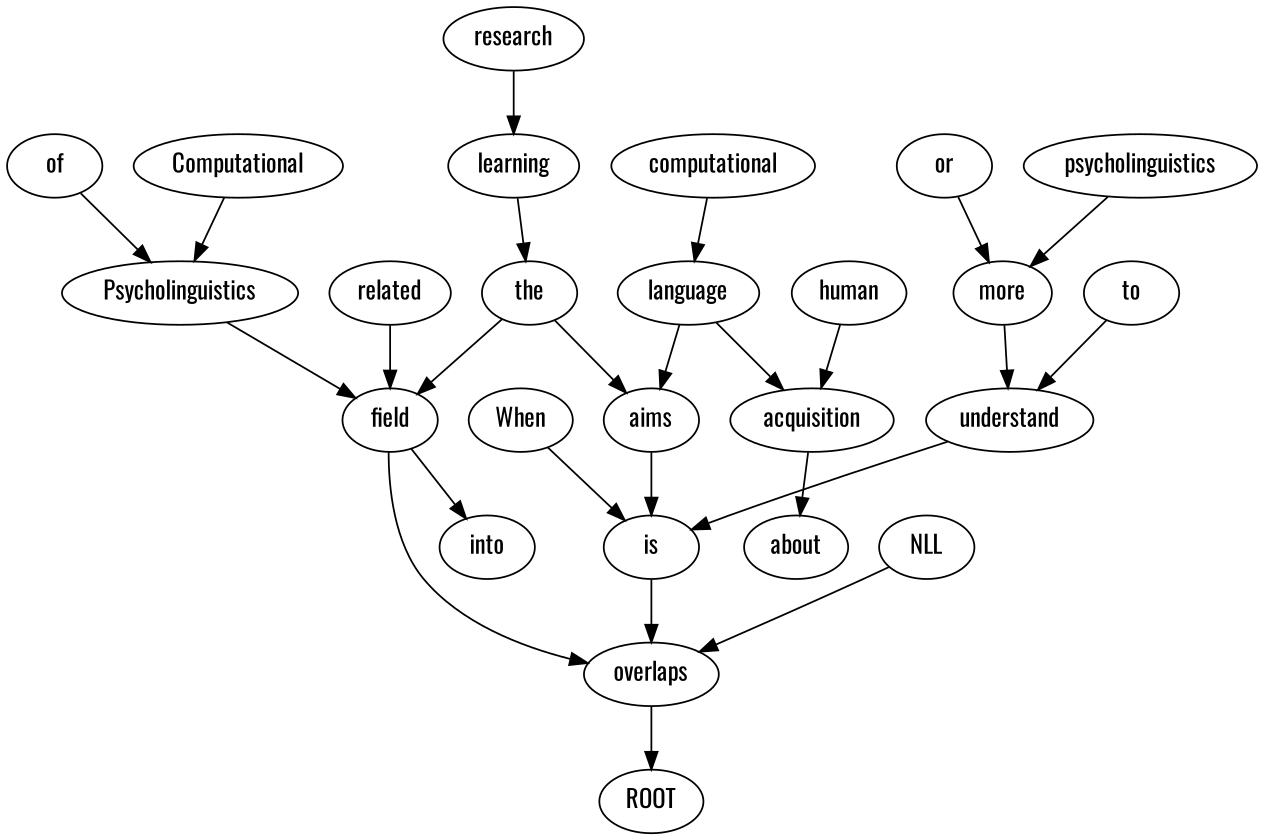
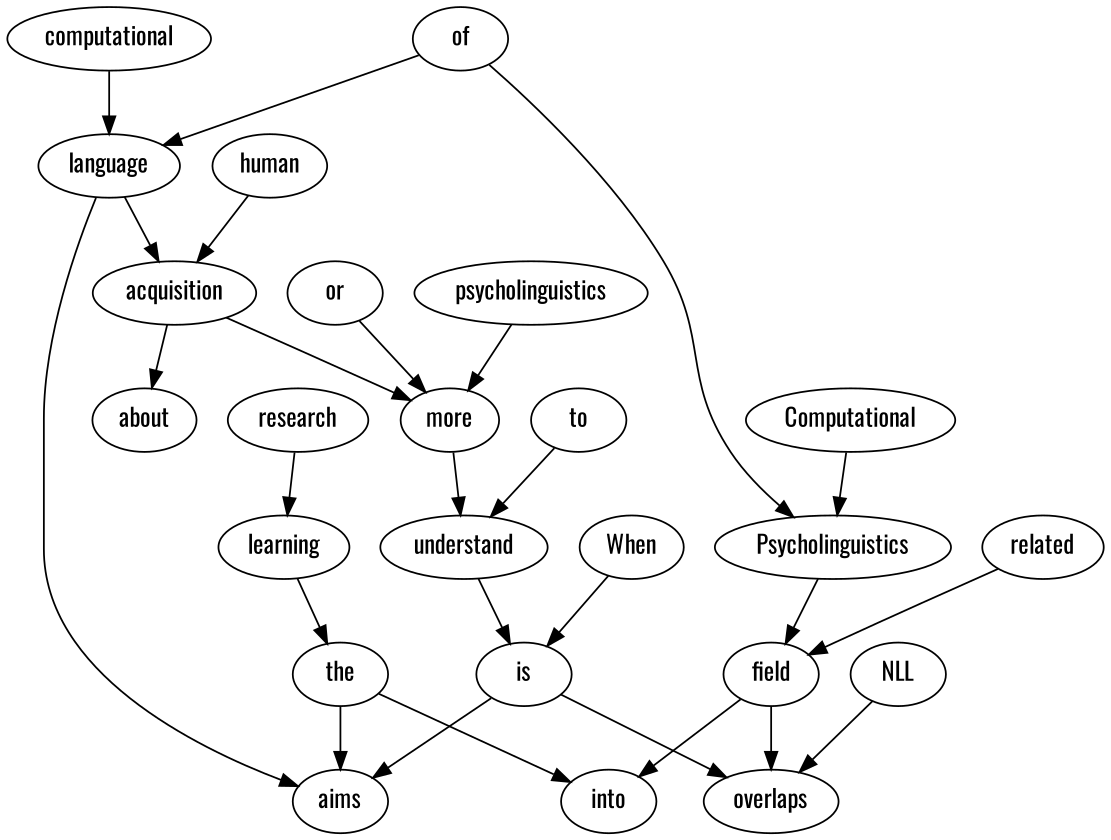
edge "of" -> "language": added
edge "the" -> "field": now "the" -> "into"
edge "acquisition" -> "more": added
edge "aims" -> "is": reversed
node "ROOT": removed
